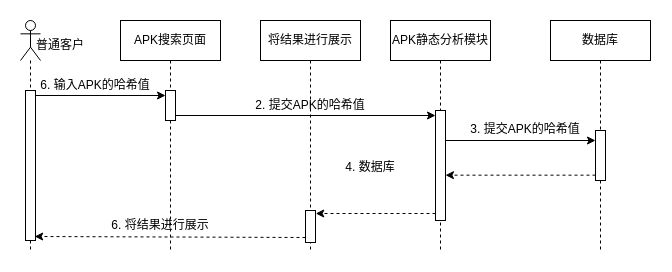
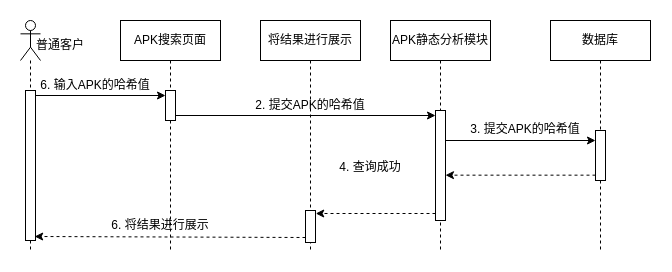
node "4. 数据库": label "4. 数据库" -> "4. 查询成功"
